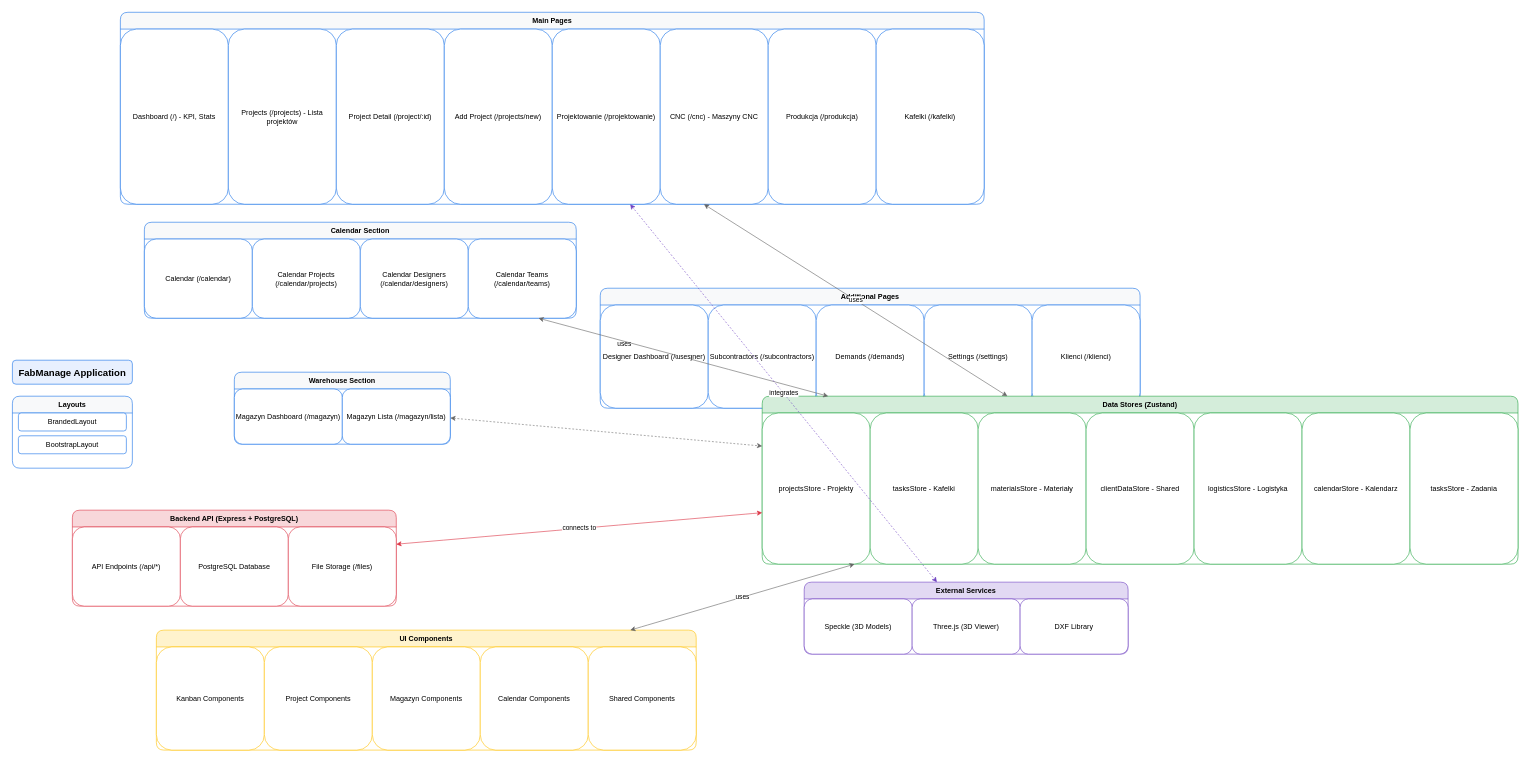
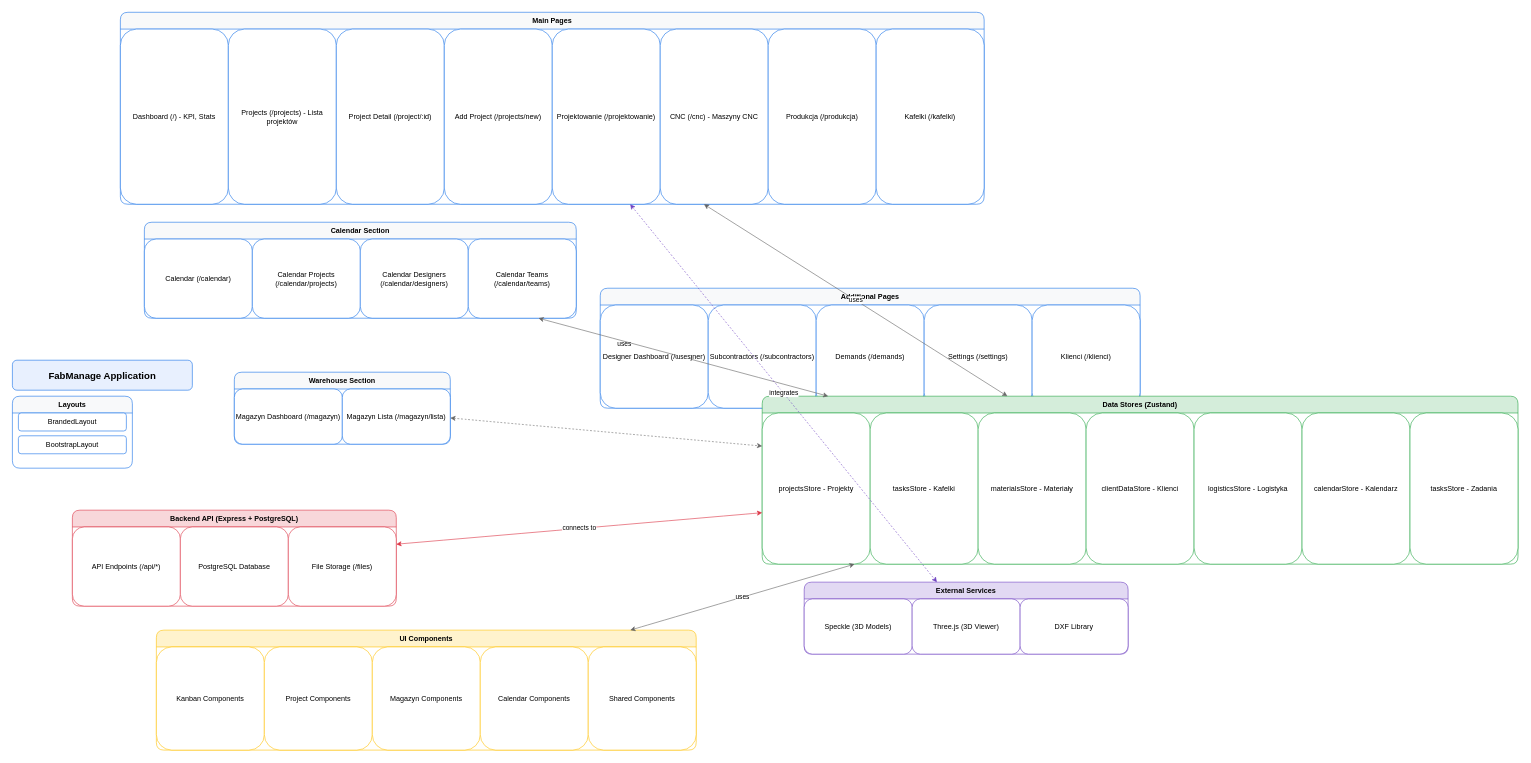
node "FabManage Application": size 120x24 -> 180x30
node "clientDataStore - Shared": label "clientDataStore - Shared" -> "clientDataStore - Klienci"
